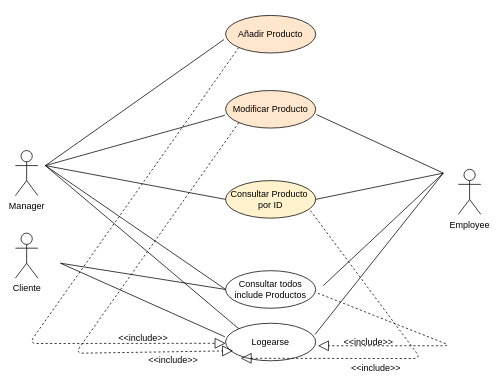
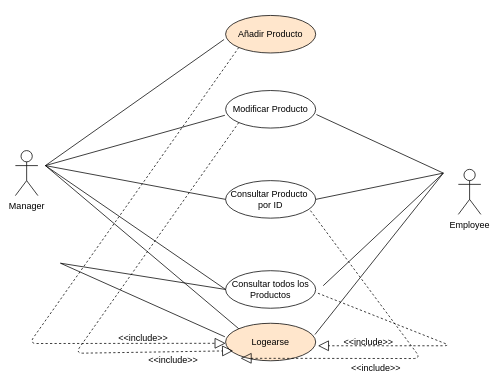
node "Modificar Producto": fillcolor #ffe6cc -> #ffffff
node "Consultar Producto por ID": fillcolor #fff2cc -> #ffffff
node "Cliente": removed
node "Consultar todos include Productos": label "Consultar todos include Productos" -> "Consultar todos los Productos"
node "Logearse": fillcolor #ffffff -> #ffe6cc
